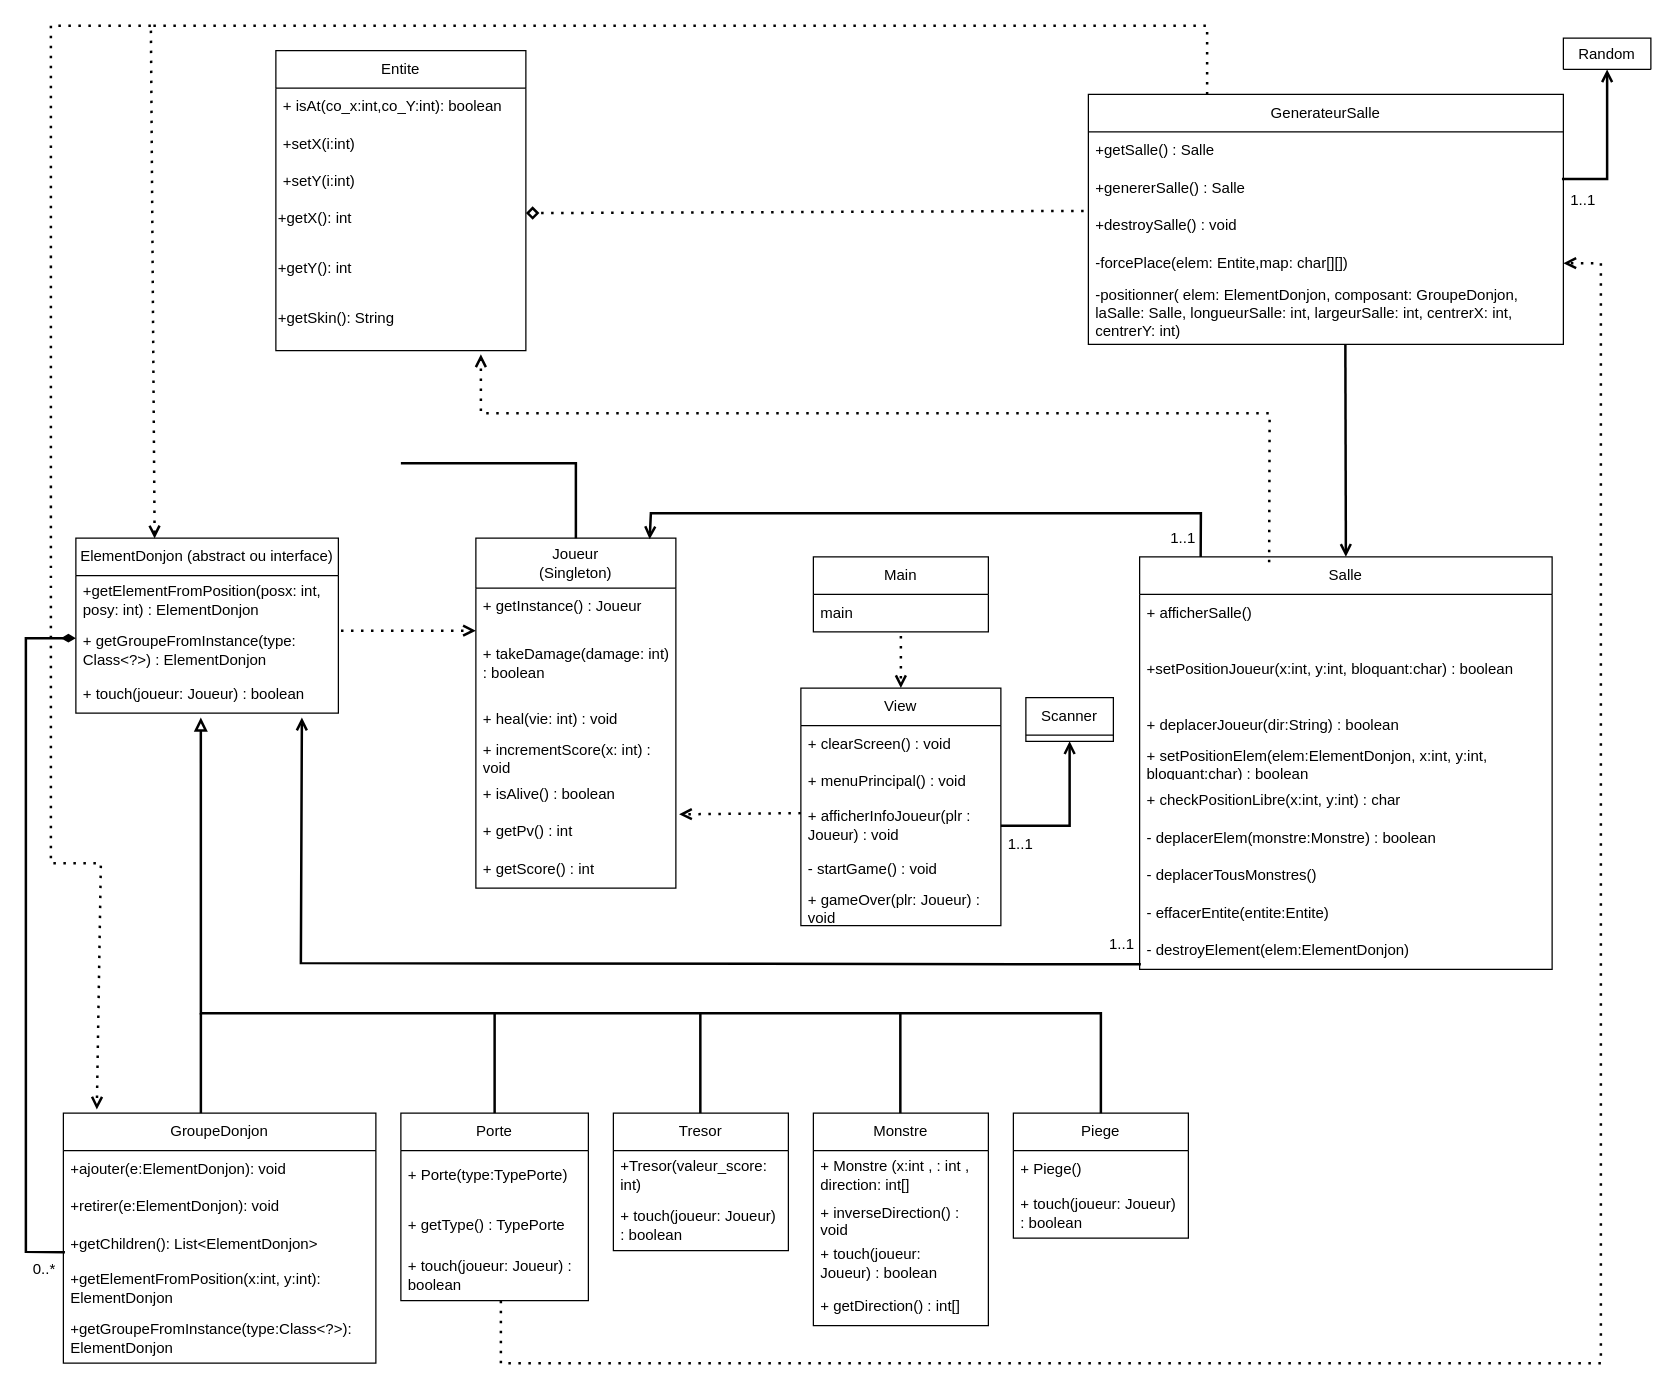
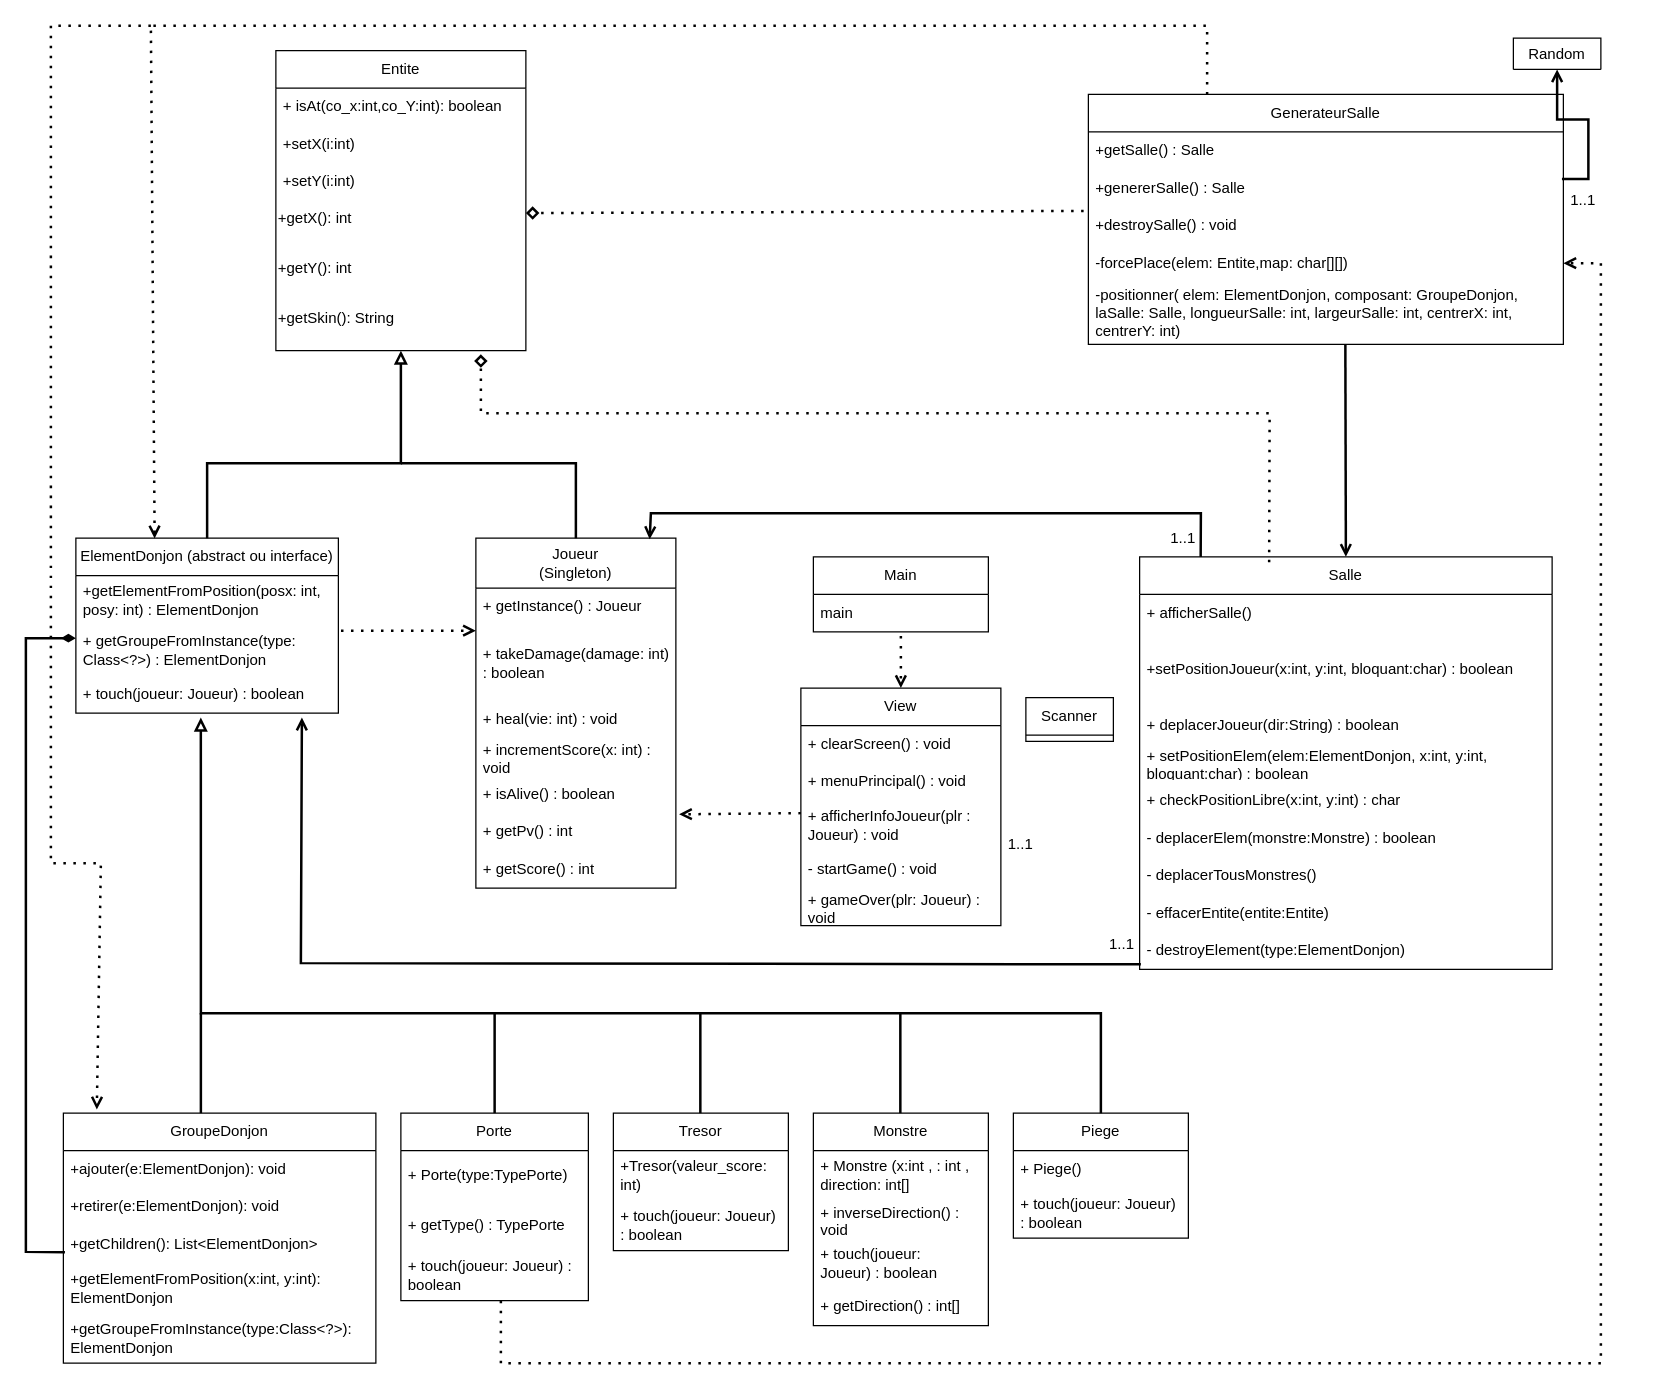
node "Random": moved (1607, 54) -> (1557, 54)
edge "Salle" -> "+getSkin(): String": arrowhead open -> diamond
edge "ElementDonjon (abstract ou interface)" -> "+getSkin(): String": added
edge "+ afficherInfoJoueur(plr : Joueur) : void" -> "Scanner": removed
node "- destroyElement(elem:ElementDonjon)": label "- destroyElement(elem:ElementDonjon)" -> "- destroyElement(type:ElementDonjon)"
node "0..*": removed
